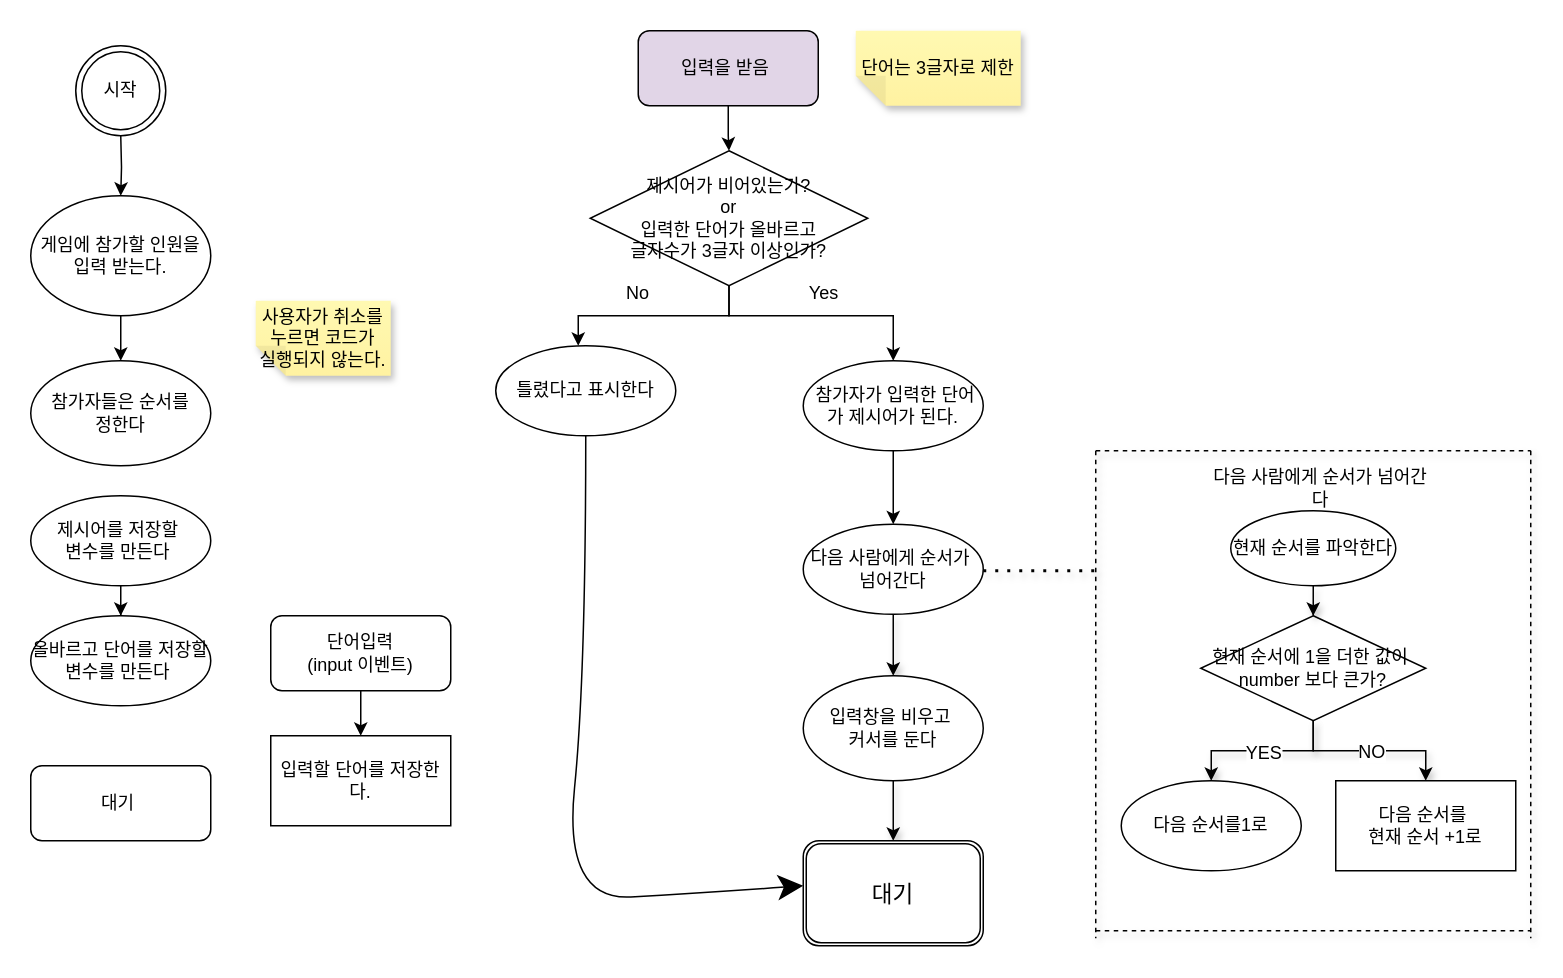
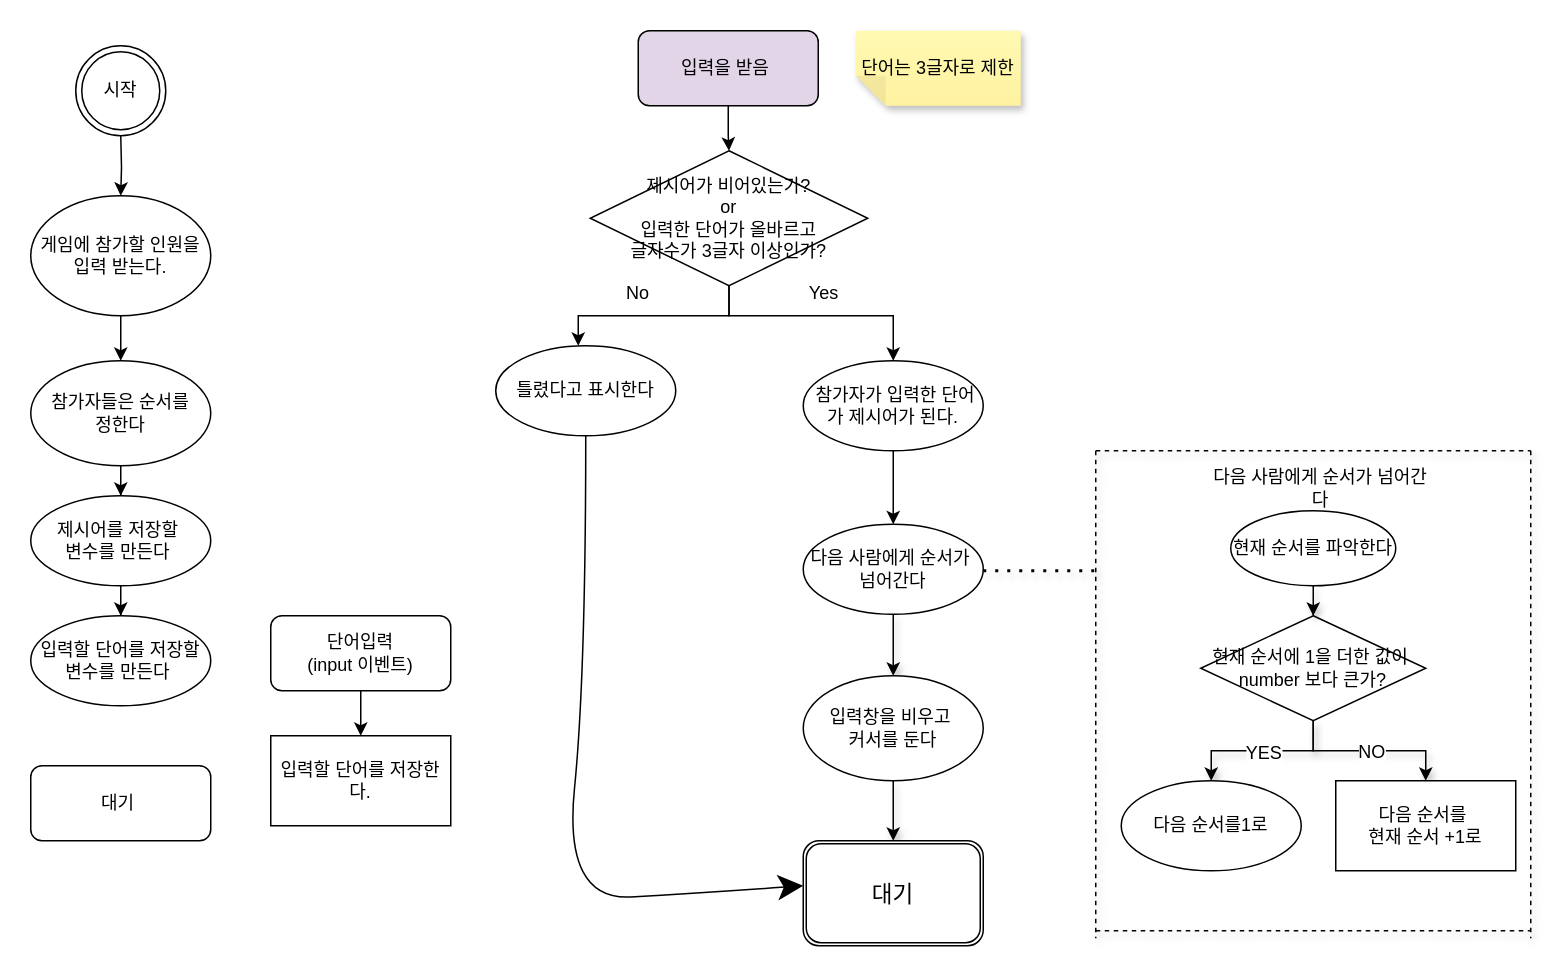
node "사용자가 취소를 누르면 코드가 실행되지 않는다.": removed
edge "참가자들은 순서를 정한다" -> "제시어를 저장할 변수를 만든다": added
node "올바르고 단어를 저장할 변수를 만든다": label "올바르고 단어를 저장할 변수를 만든다" -> "입력할 단어를 저장할 변수를 만든다"
